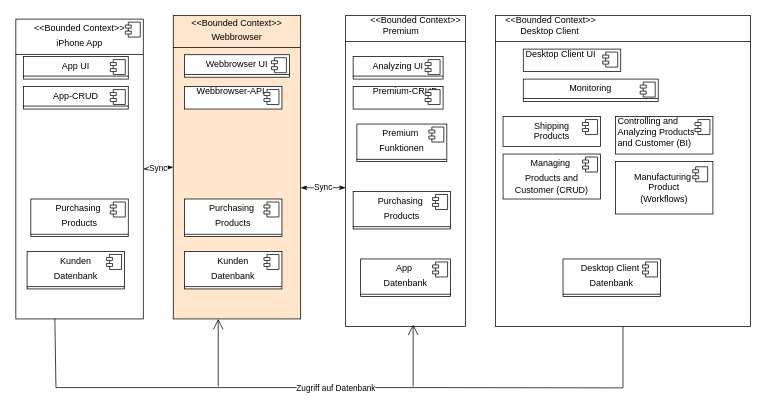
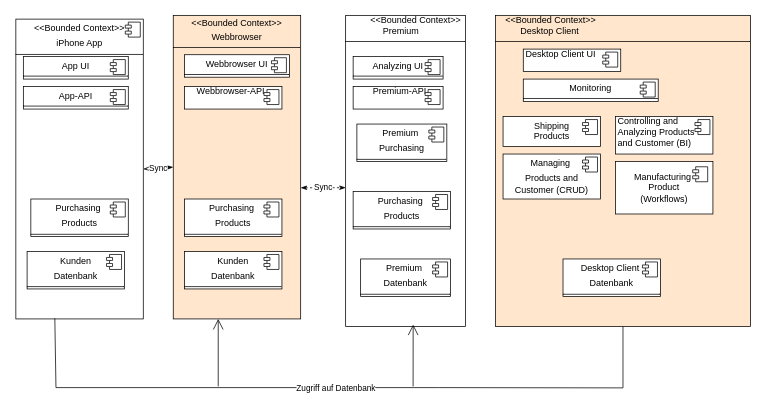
node "<<Bounded Context>> Desktop Client": fillcolor #ffffff -> #ffe6cc
node "App-CRUD": label "App-CRUD" -> "App-API"
node "Premium-CRUD": label "Premium-CRUD" -> "Premium-API"
node "Premium Funktionen": label "Premium Funktionen" -> "Premium Purchasing"
edge "<<Bounded Context>> Webbrowser" -- "<<Bounded Context>> Premium": style solid -> dashed
node "App Datenbank": label "App Datenbank" -> "Premium Datenbank"
